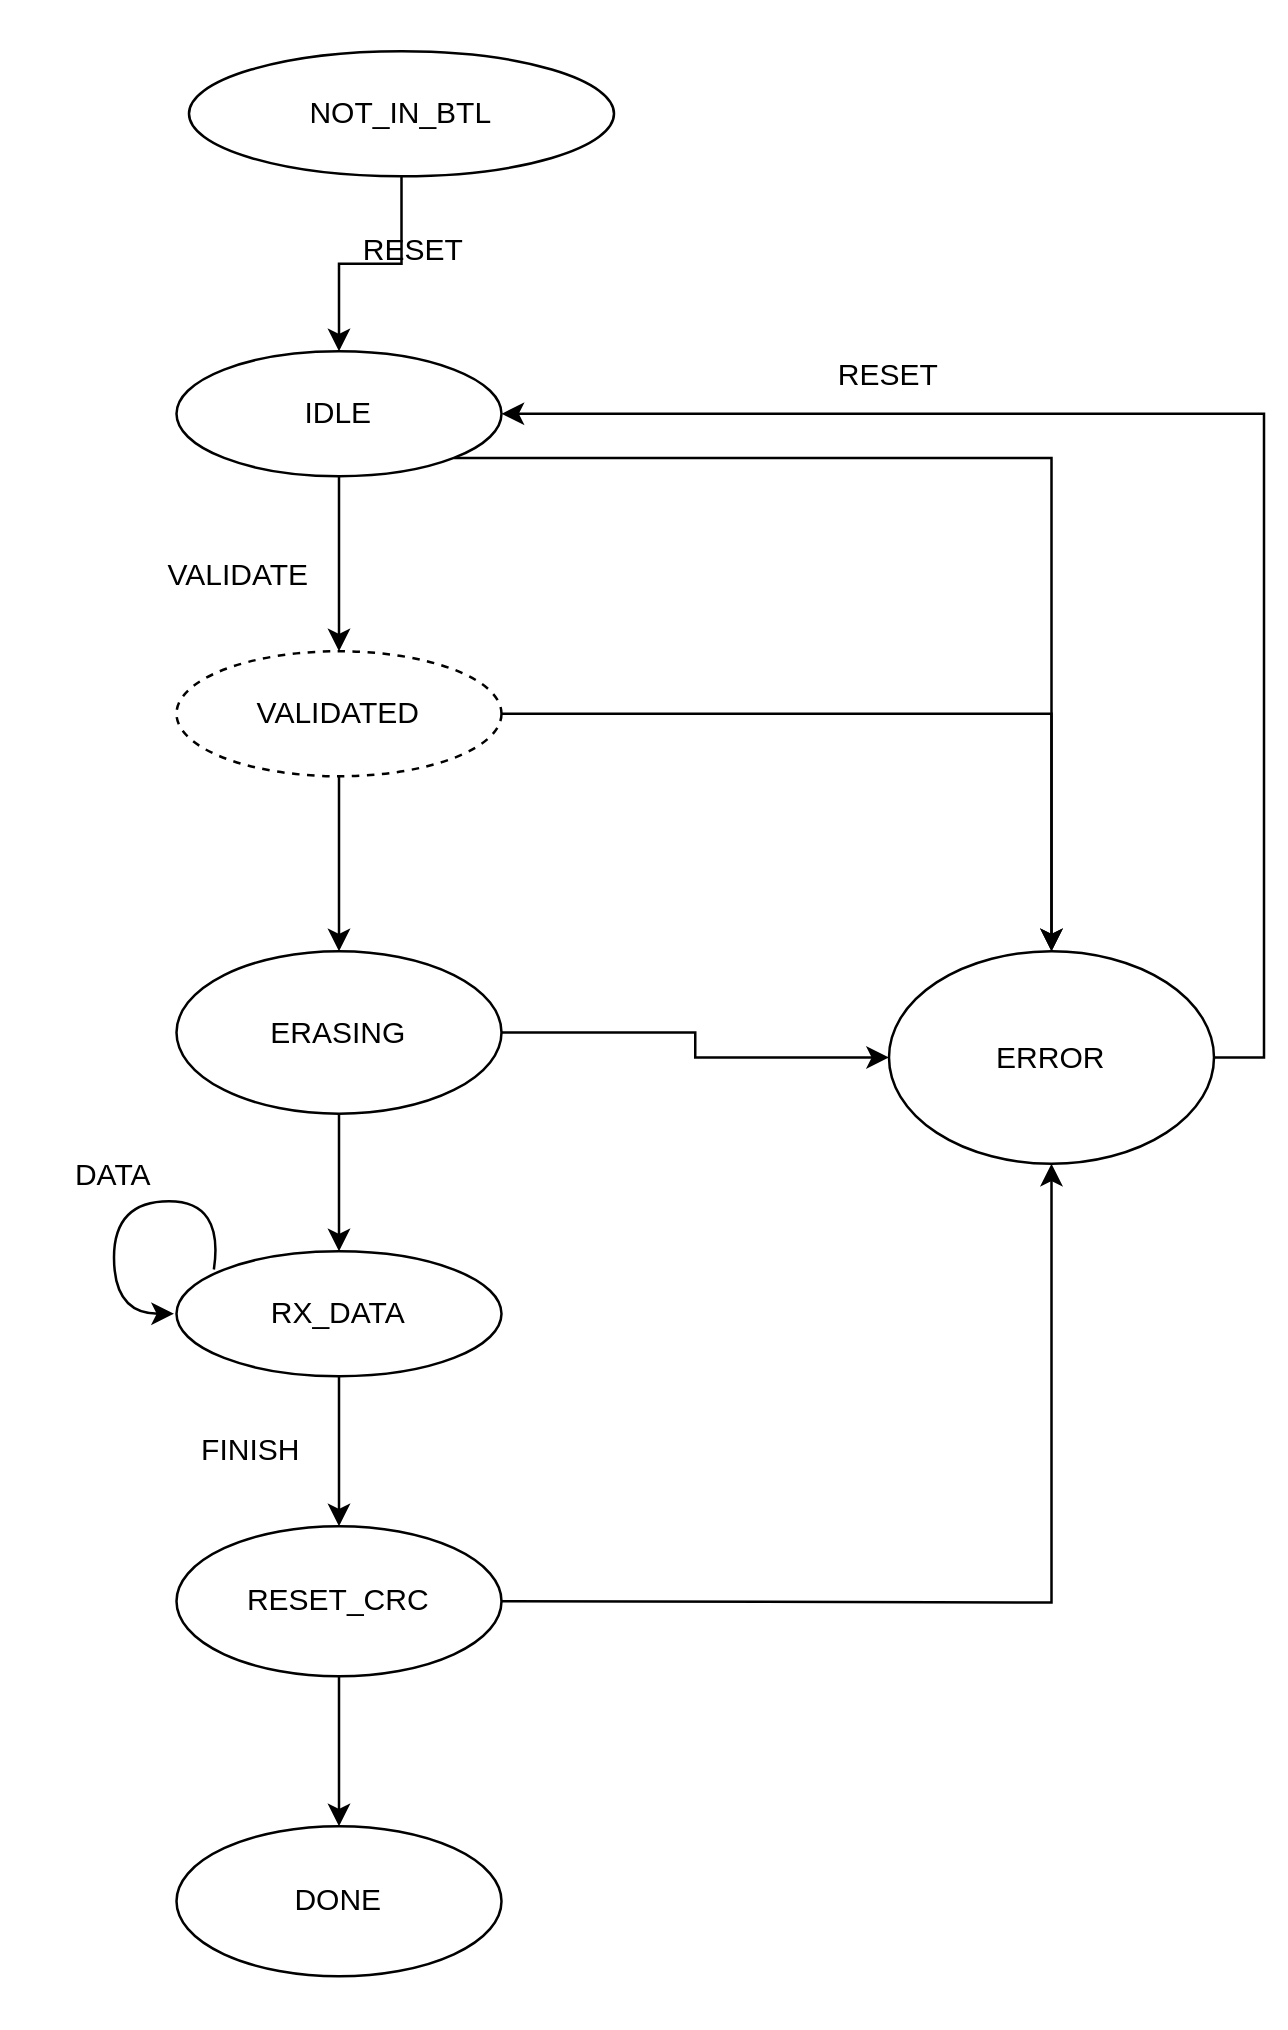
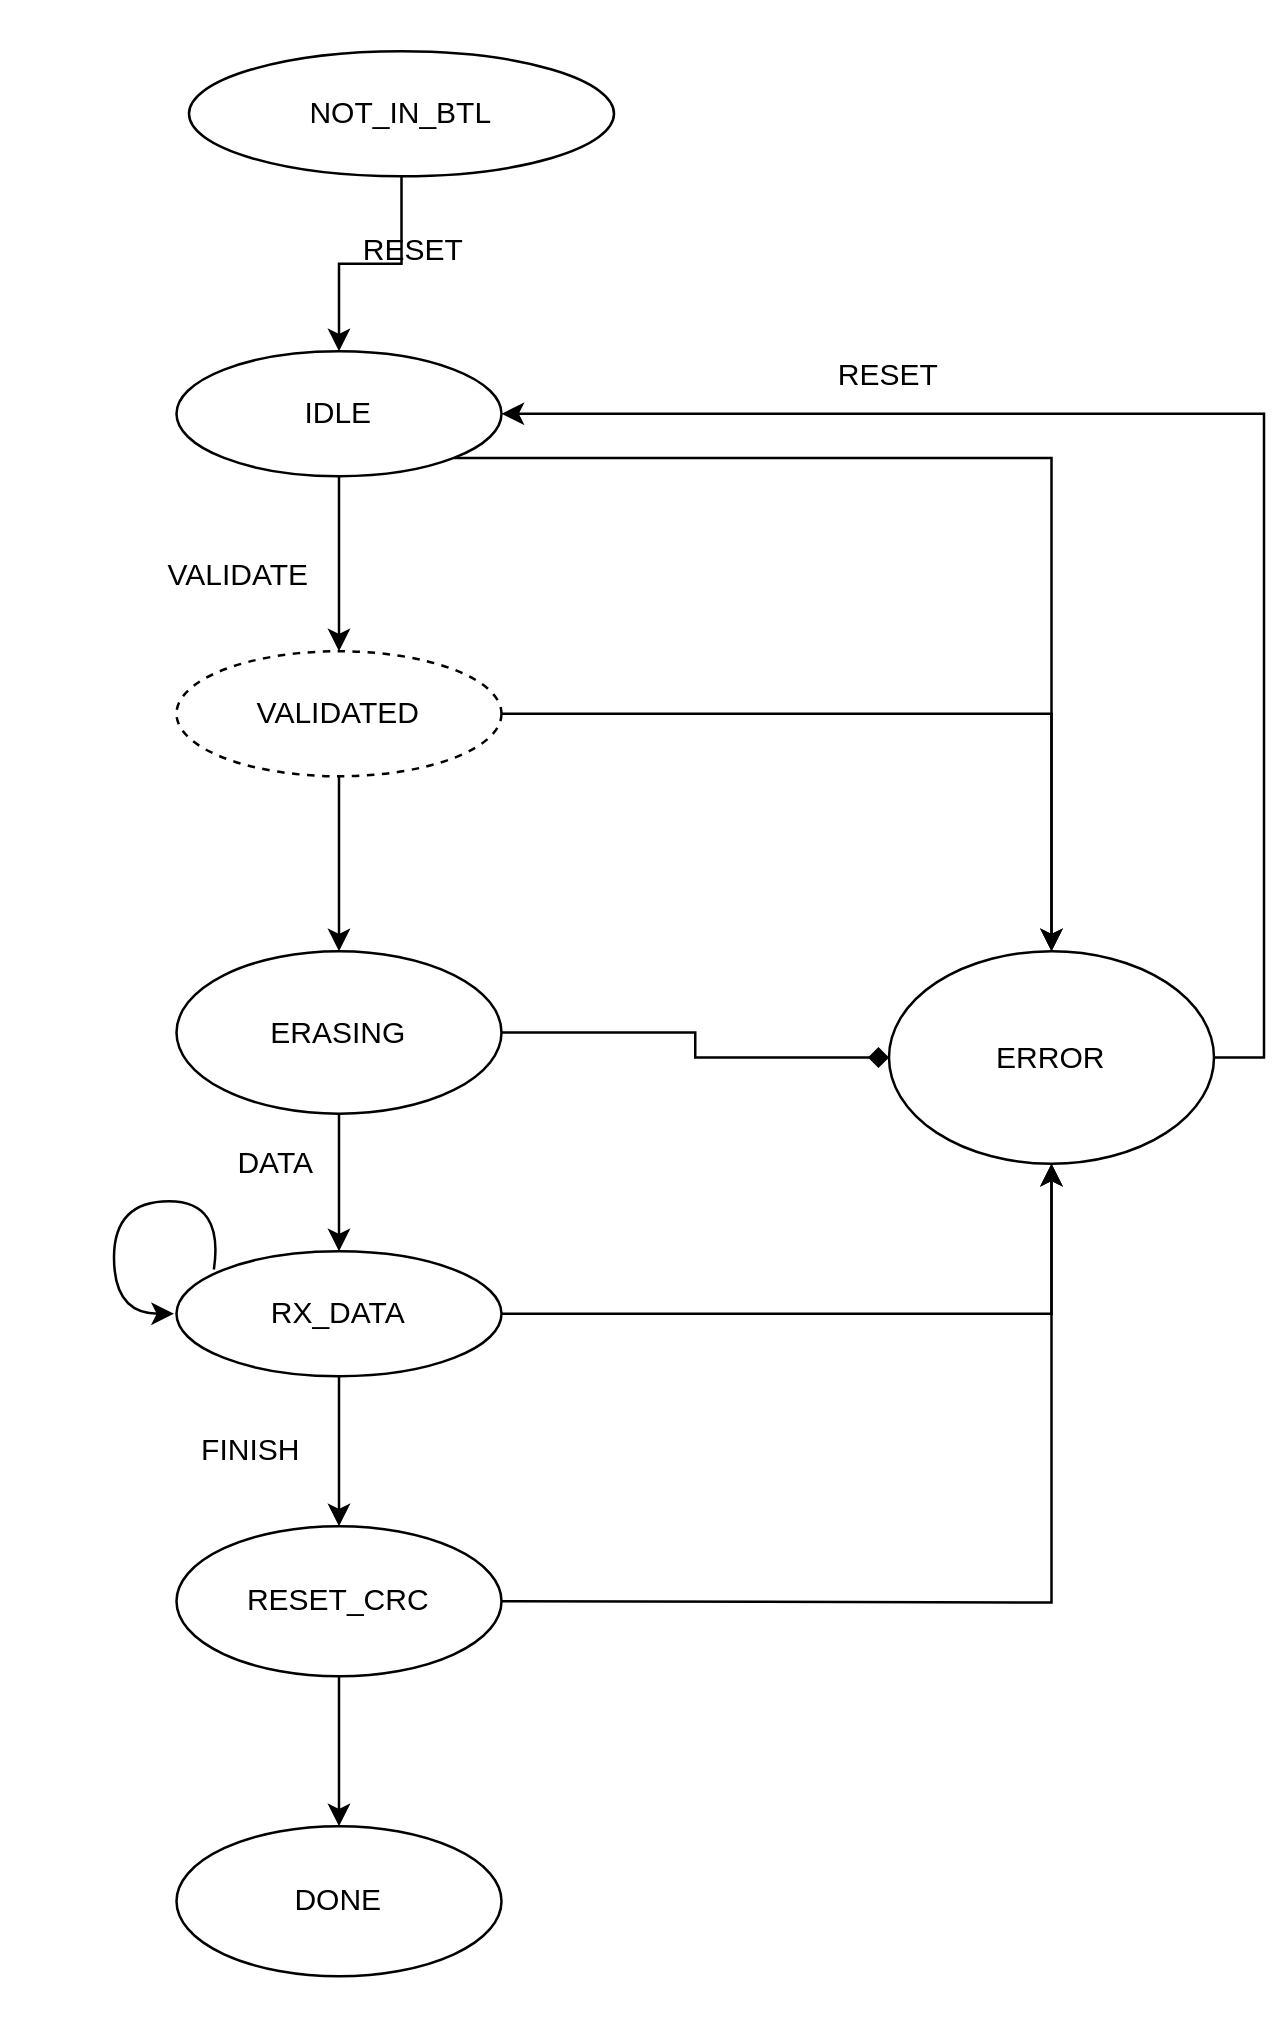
edge "ERASING" -> "ERROR": arrowhead classic -> diamond
node "DATA": moved (114, 1176) -> (276, 1164)
edge "RX_DATA" -> "ERROR": added
